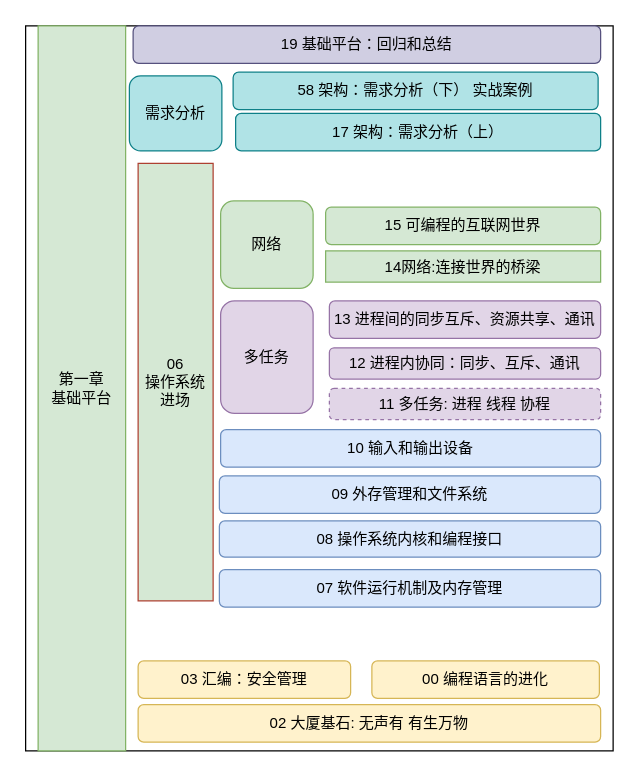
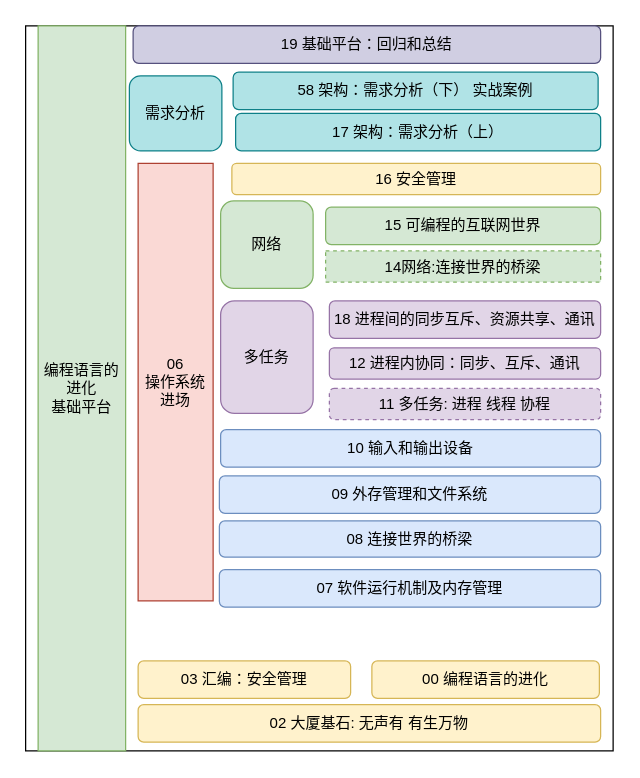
node "16 安全管理": added
node "14网络:连接世界的桥梁": style solid -> dashed
node "13 进程间的同步互斥、资源共享、通讯": label "13 进程间的同步互斥、资源共享、通讯" -> "18 进程间的同步互斥、资源共享、通讯"
node "06 操作系统进场": fillcolor #d5e8d4 -> #fad9d5
node "第一章 基础平台": label "第一章 基础平台" -> "编程语言的进化 基础平台"
node "08 操作系统内核和编程接口": label "08 操作系统内核和编程接口" -> "08 连接世界的桥梁"
